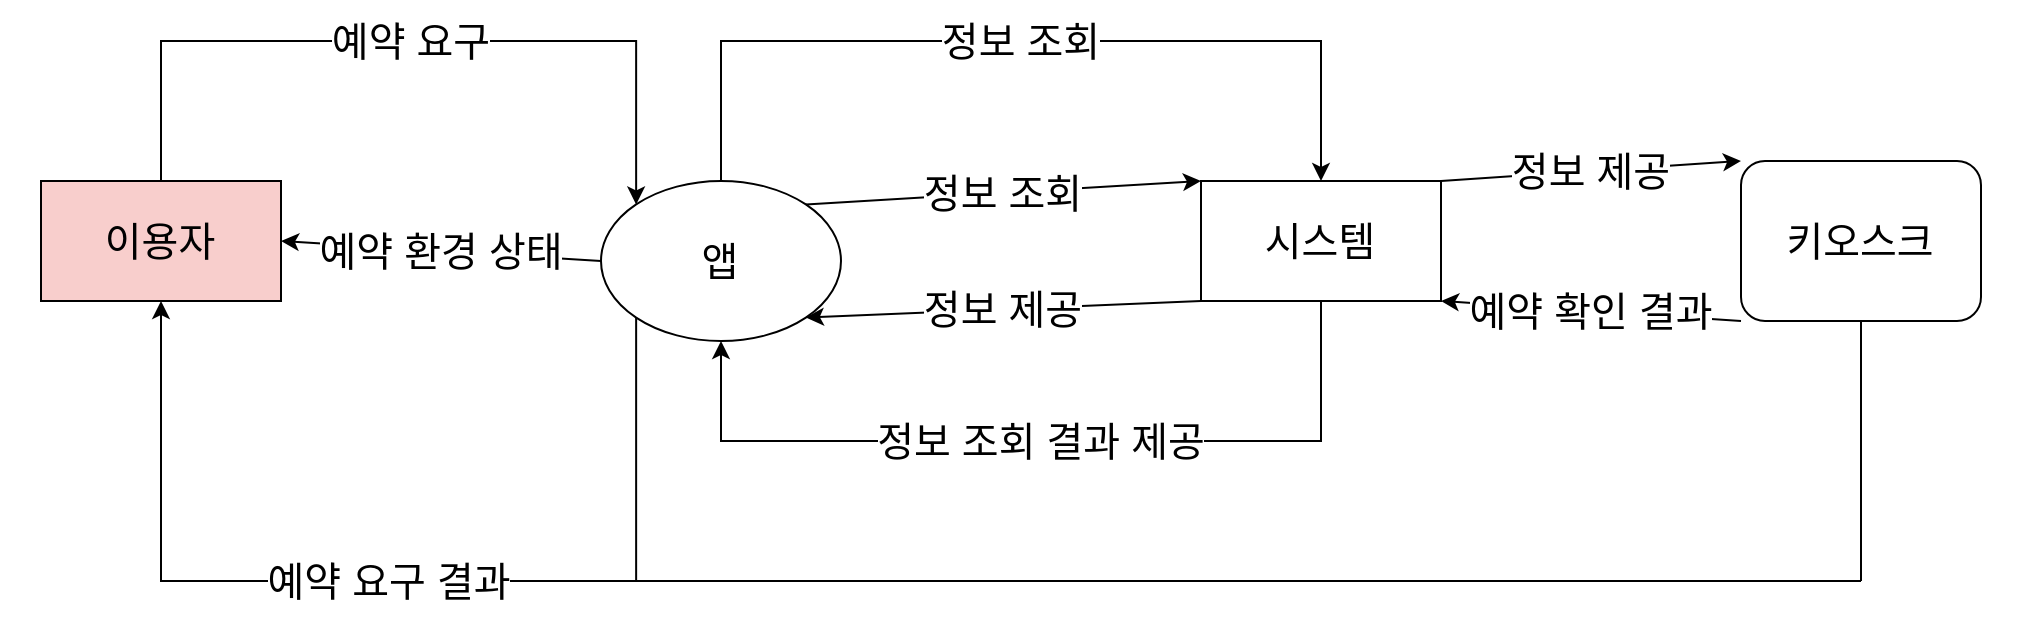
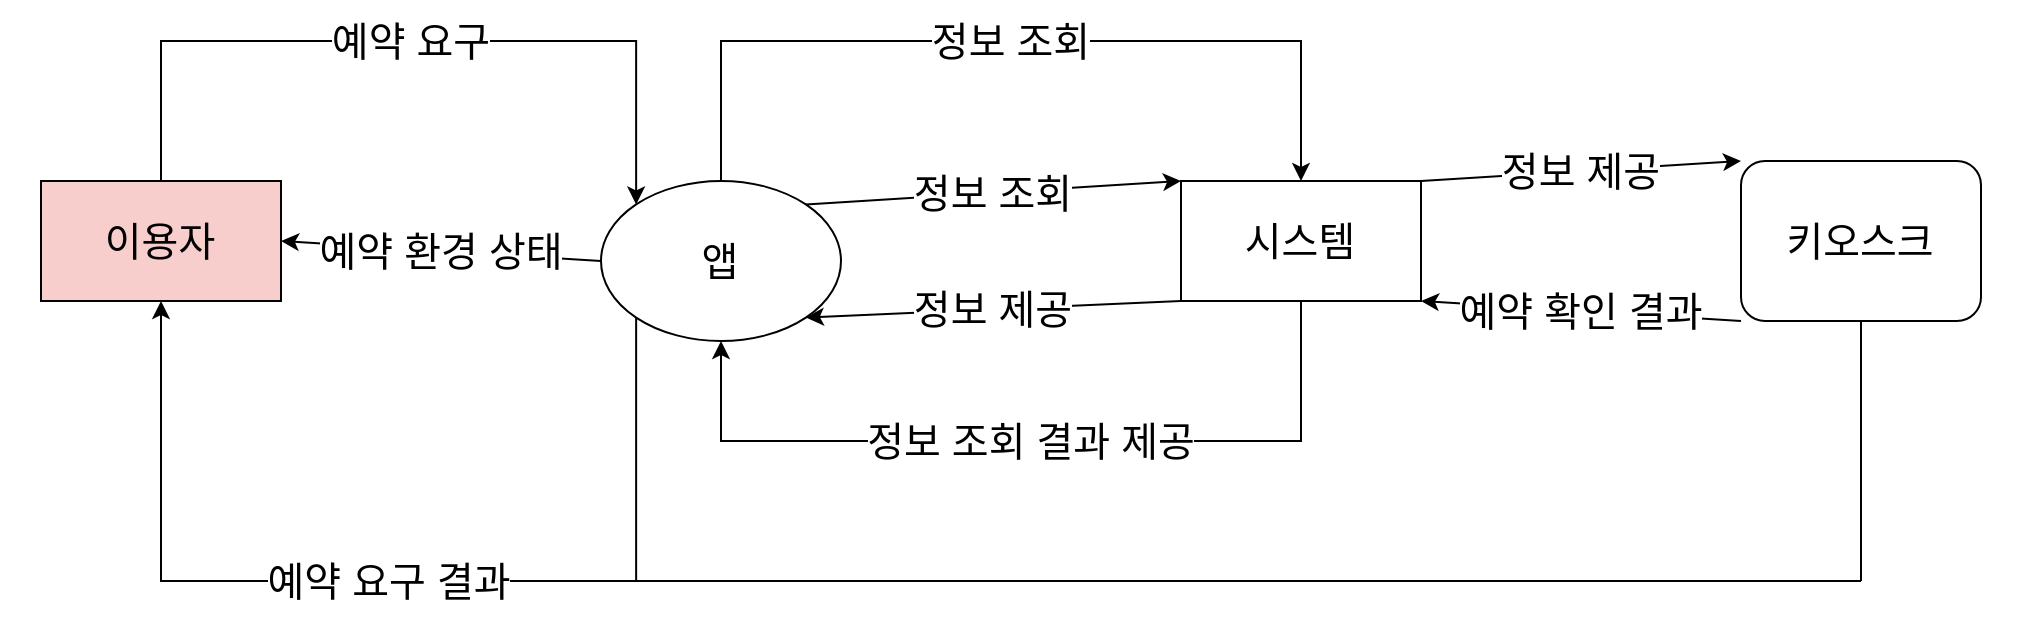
node "시스템": moved (1321, 241) -> (1301, 241)
